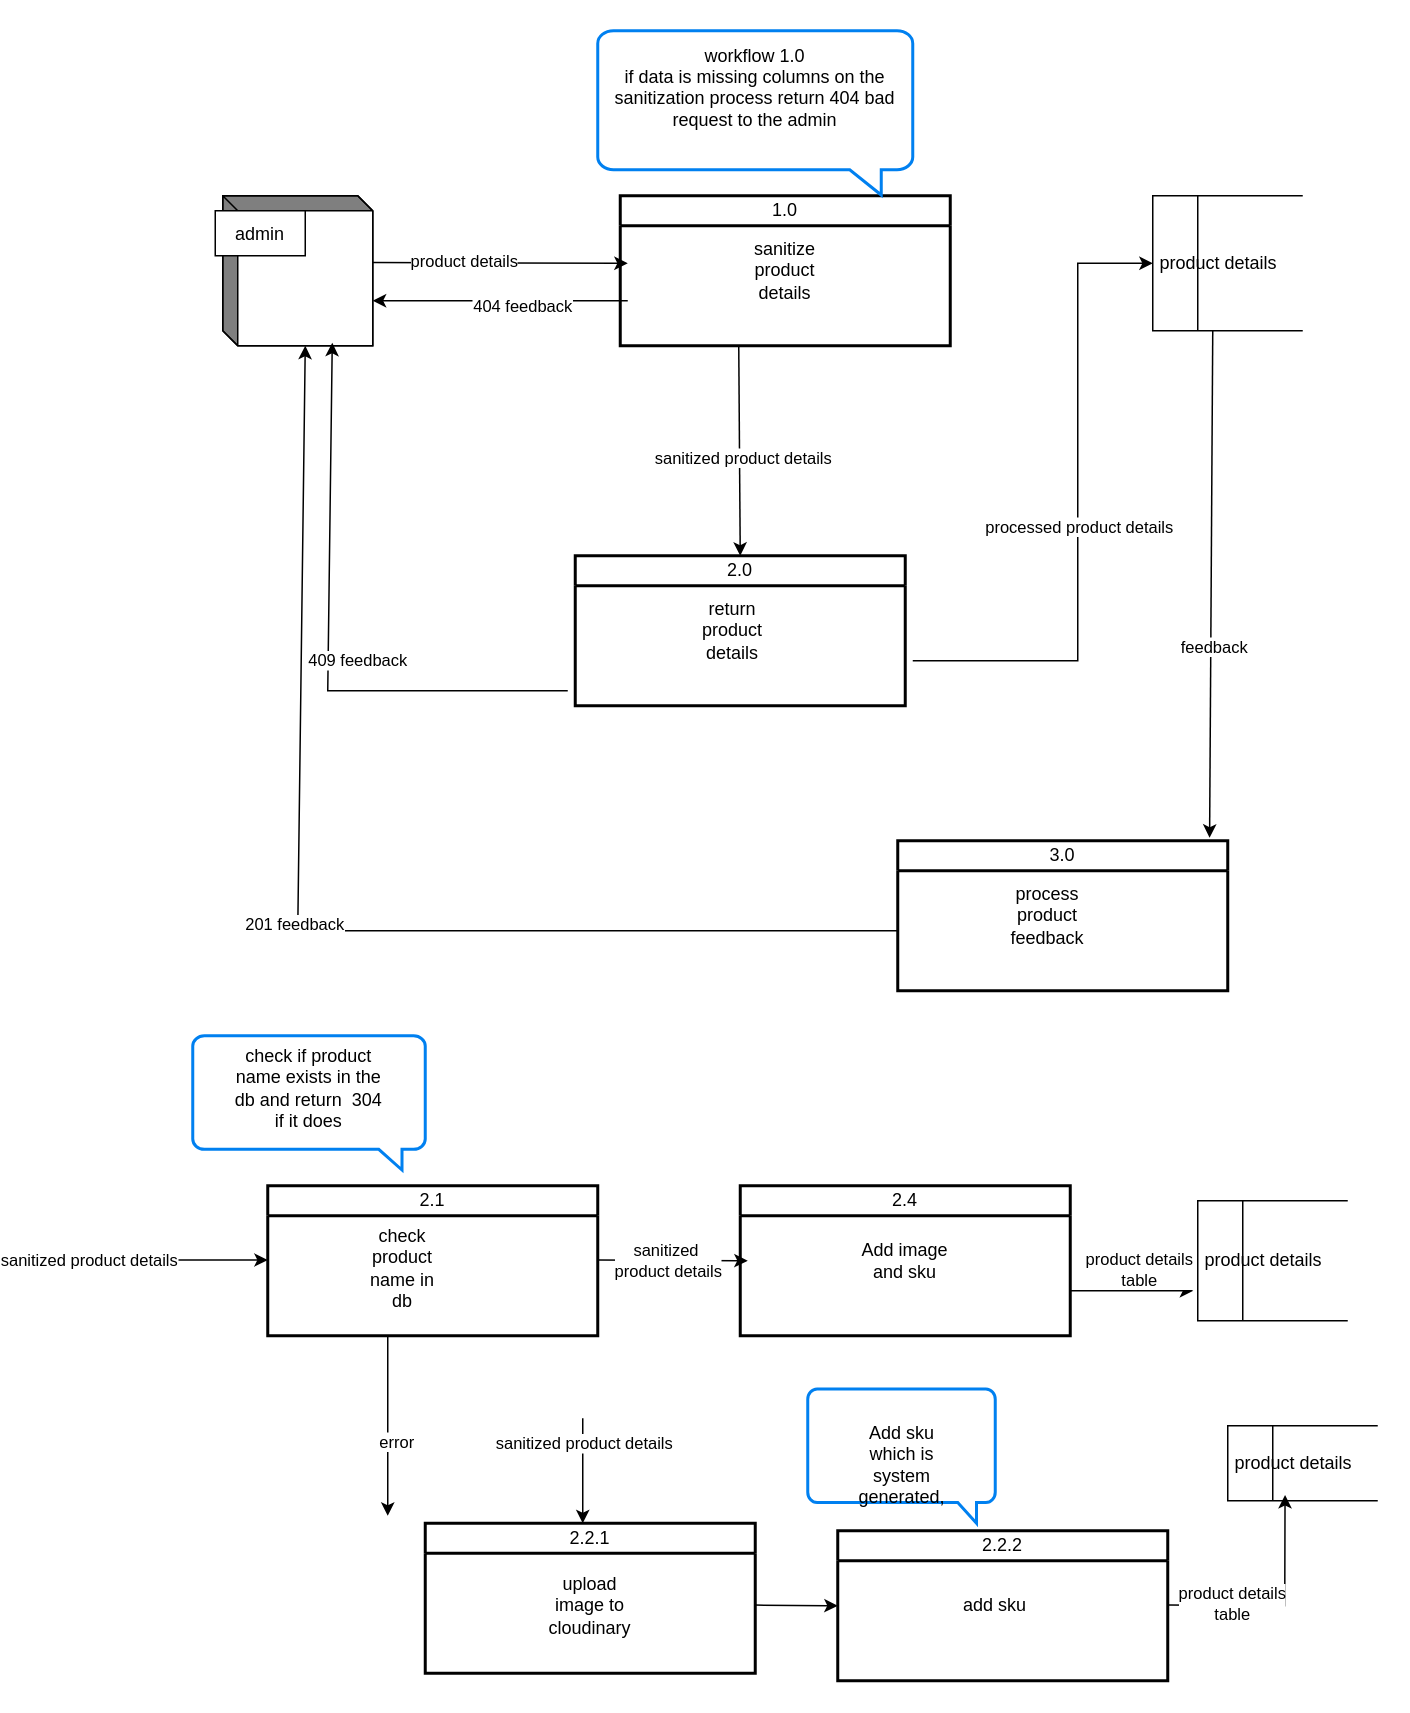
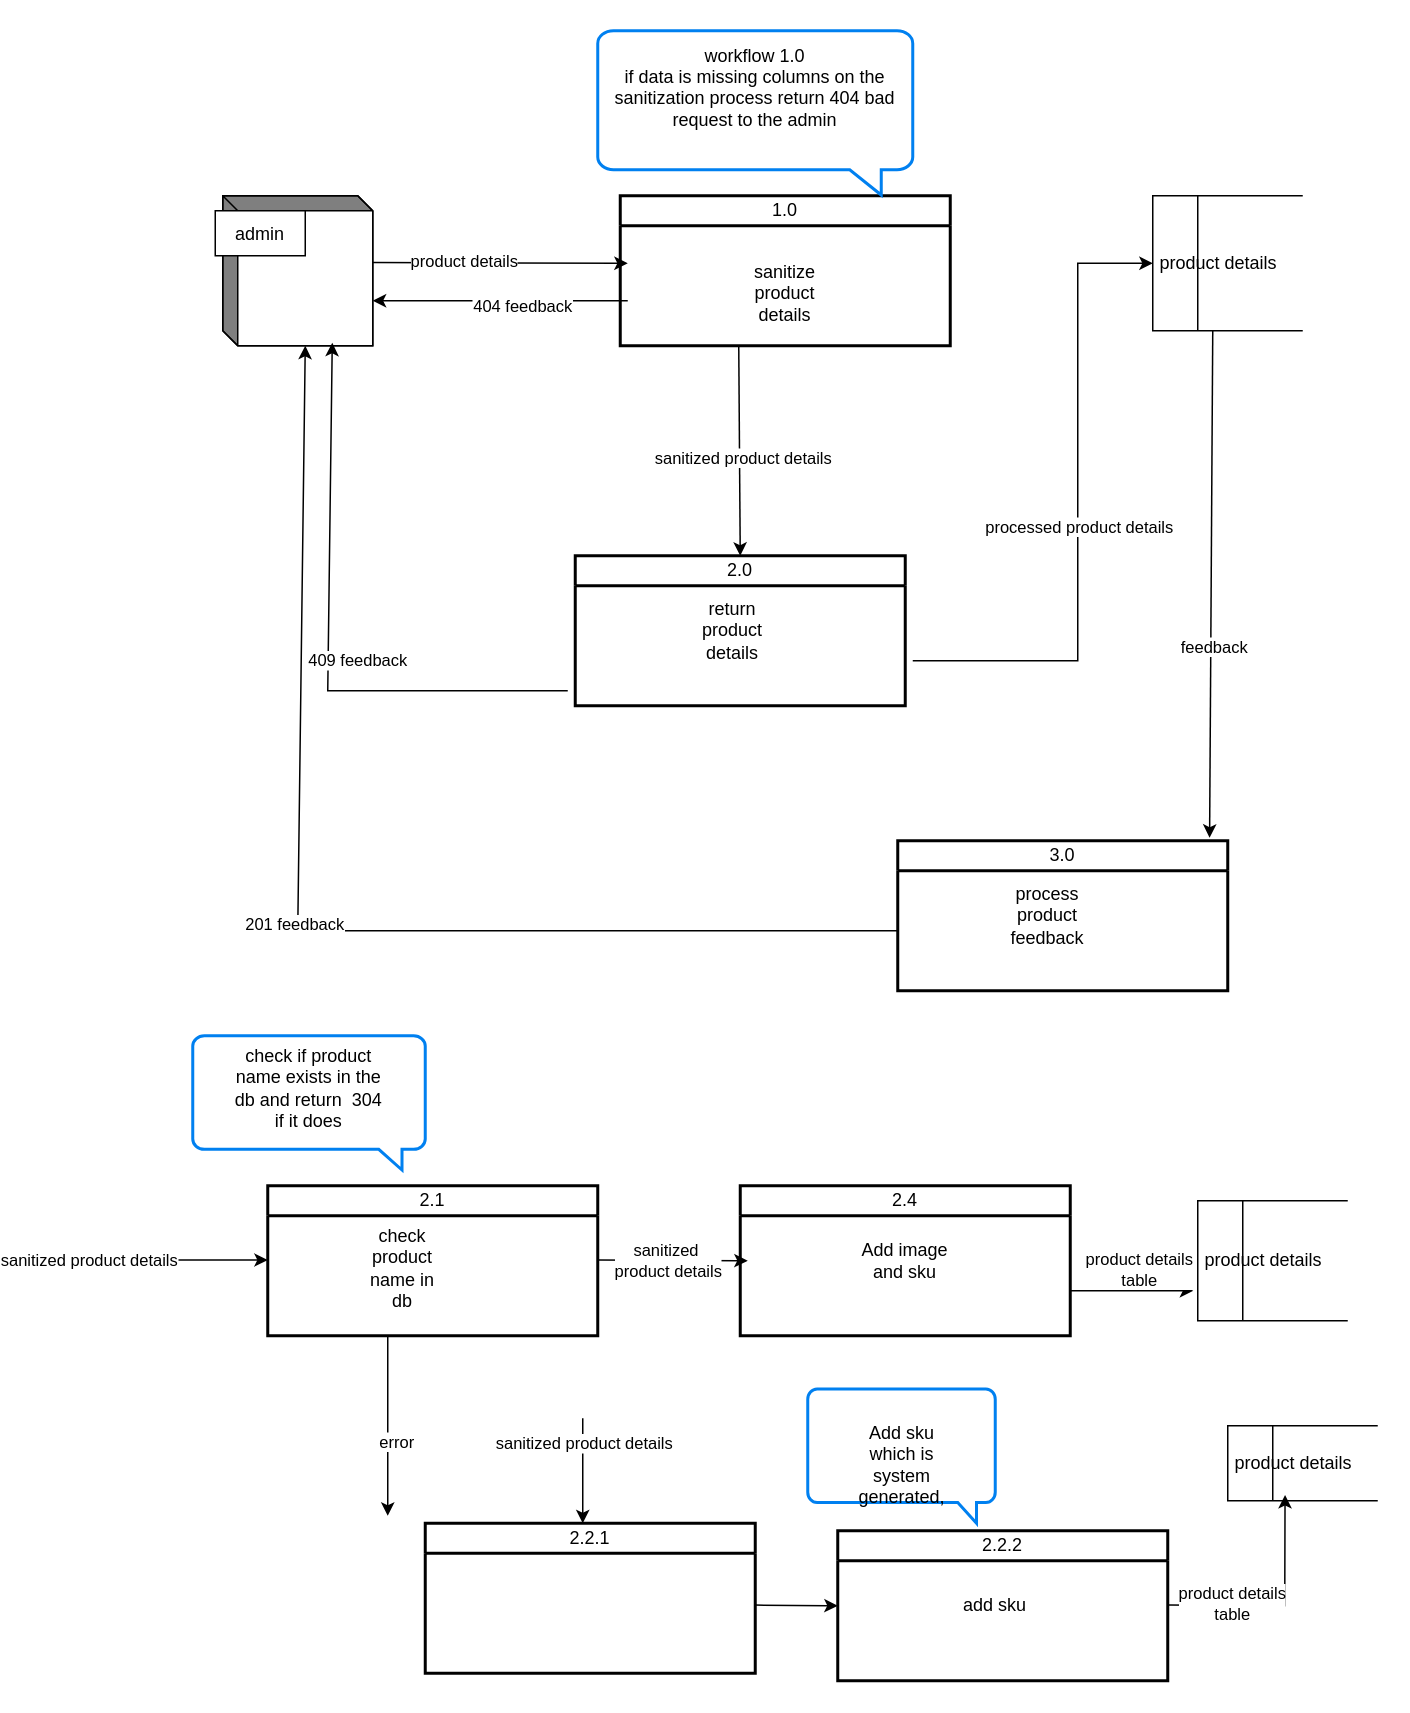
node "sanitize product details": moved (785, 271) -> (785, 293)
node "upload image to cloudinary": removed
